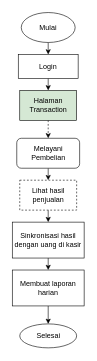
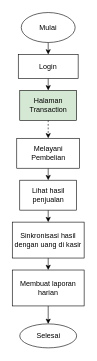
node "Melayani Pembelian": shape rounded rectangle -> rectangle
node "Lihat hasil penjualan": style dashed -> solid
